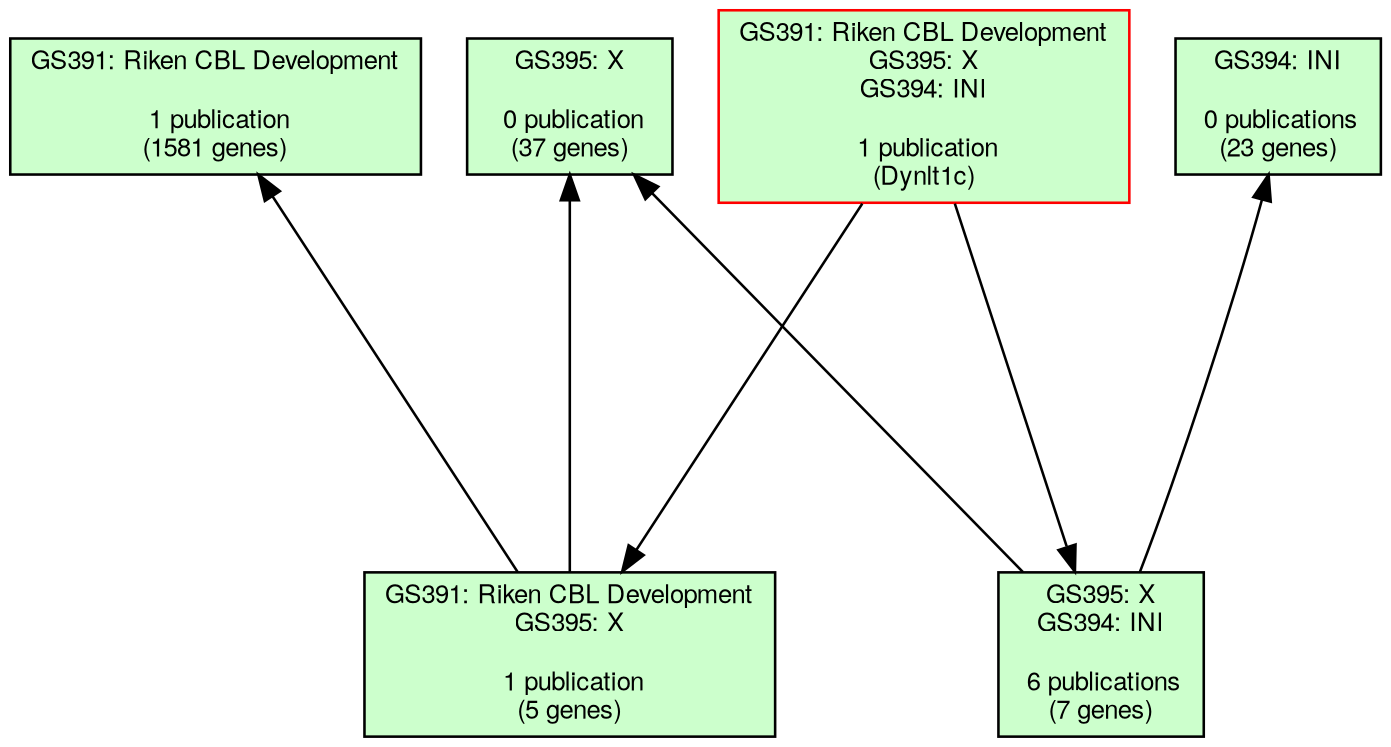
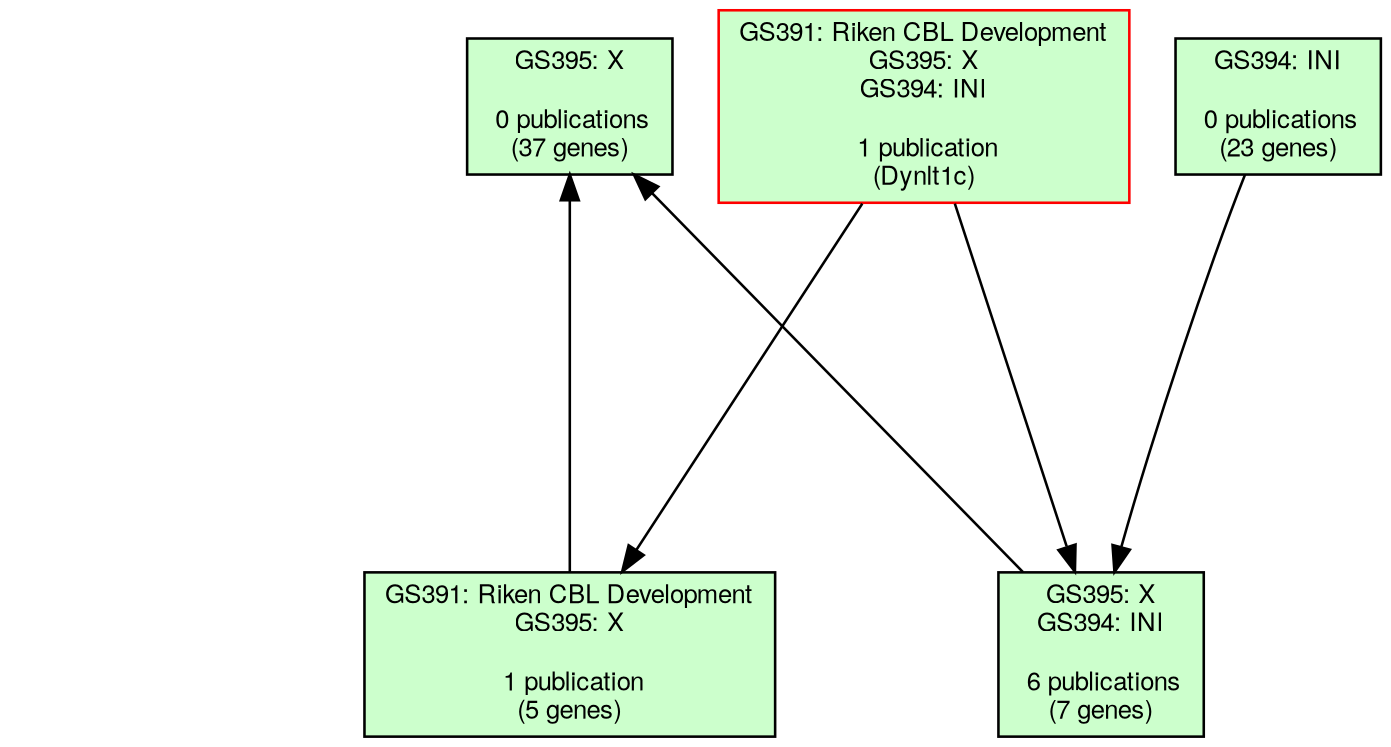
node "GS391: Riken CBL Development 1 publication (1581 genes)": removed
node "GS395: X 0 publication (37 genes)": label "GS395: X 0 publication (37 genes)" -> "GS395: X 0 publications (37 genes)"
edge "GS395: X GS394: INI 6 publications (7 genes)" -> "GS394: INI 0 publications (23 genes)": reversed
